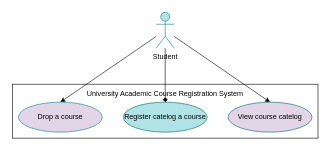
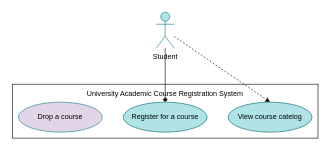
edge "Student" -> "Drop a course": removed
edge "Student" -> "View course catelog": style solid -> dashed
node "Register catelog a course": label "Register catelog a course" -> "Register for a course"
node "View course catelog": fillcolor #e1d5e7 -> #b0e3e6
